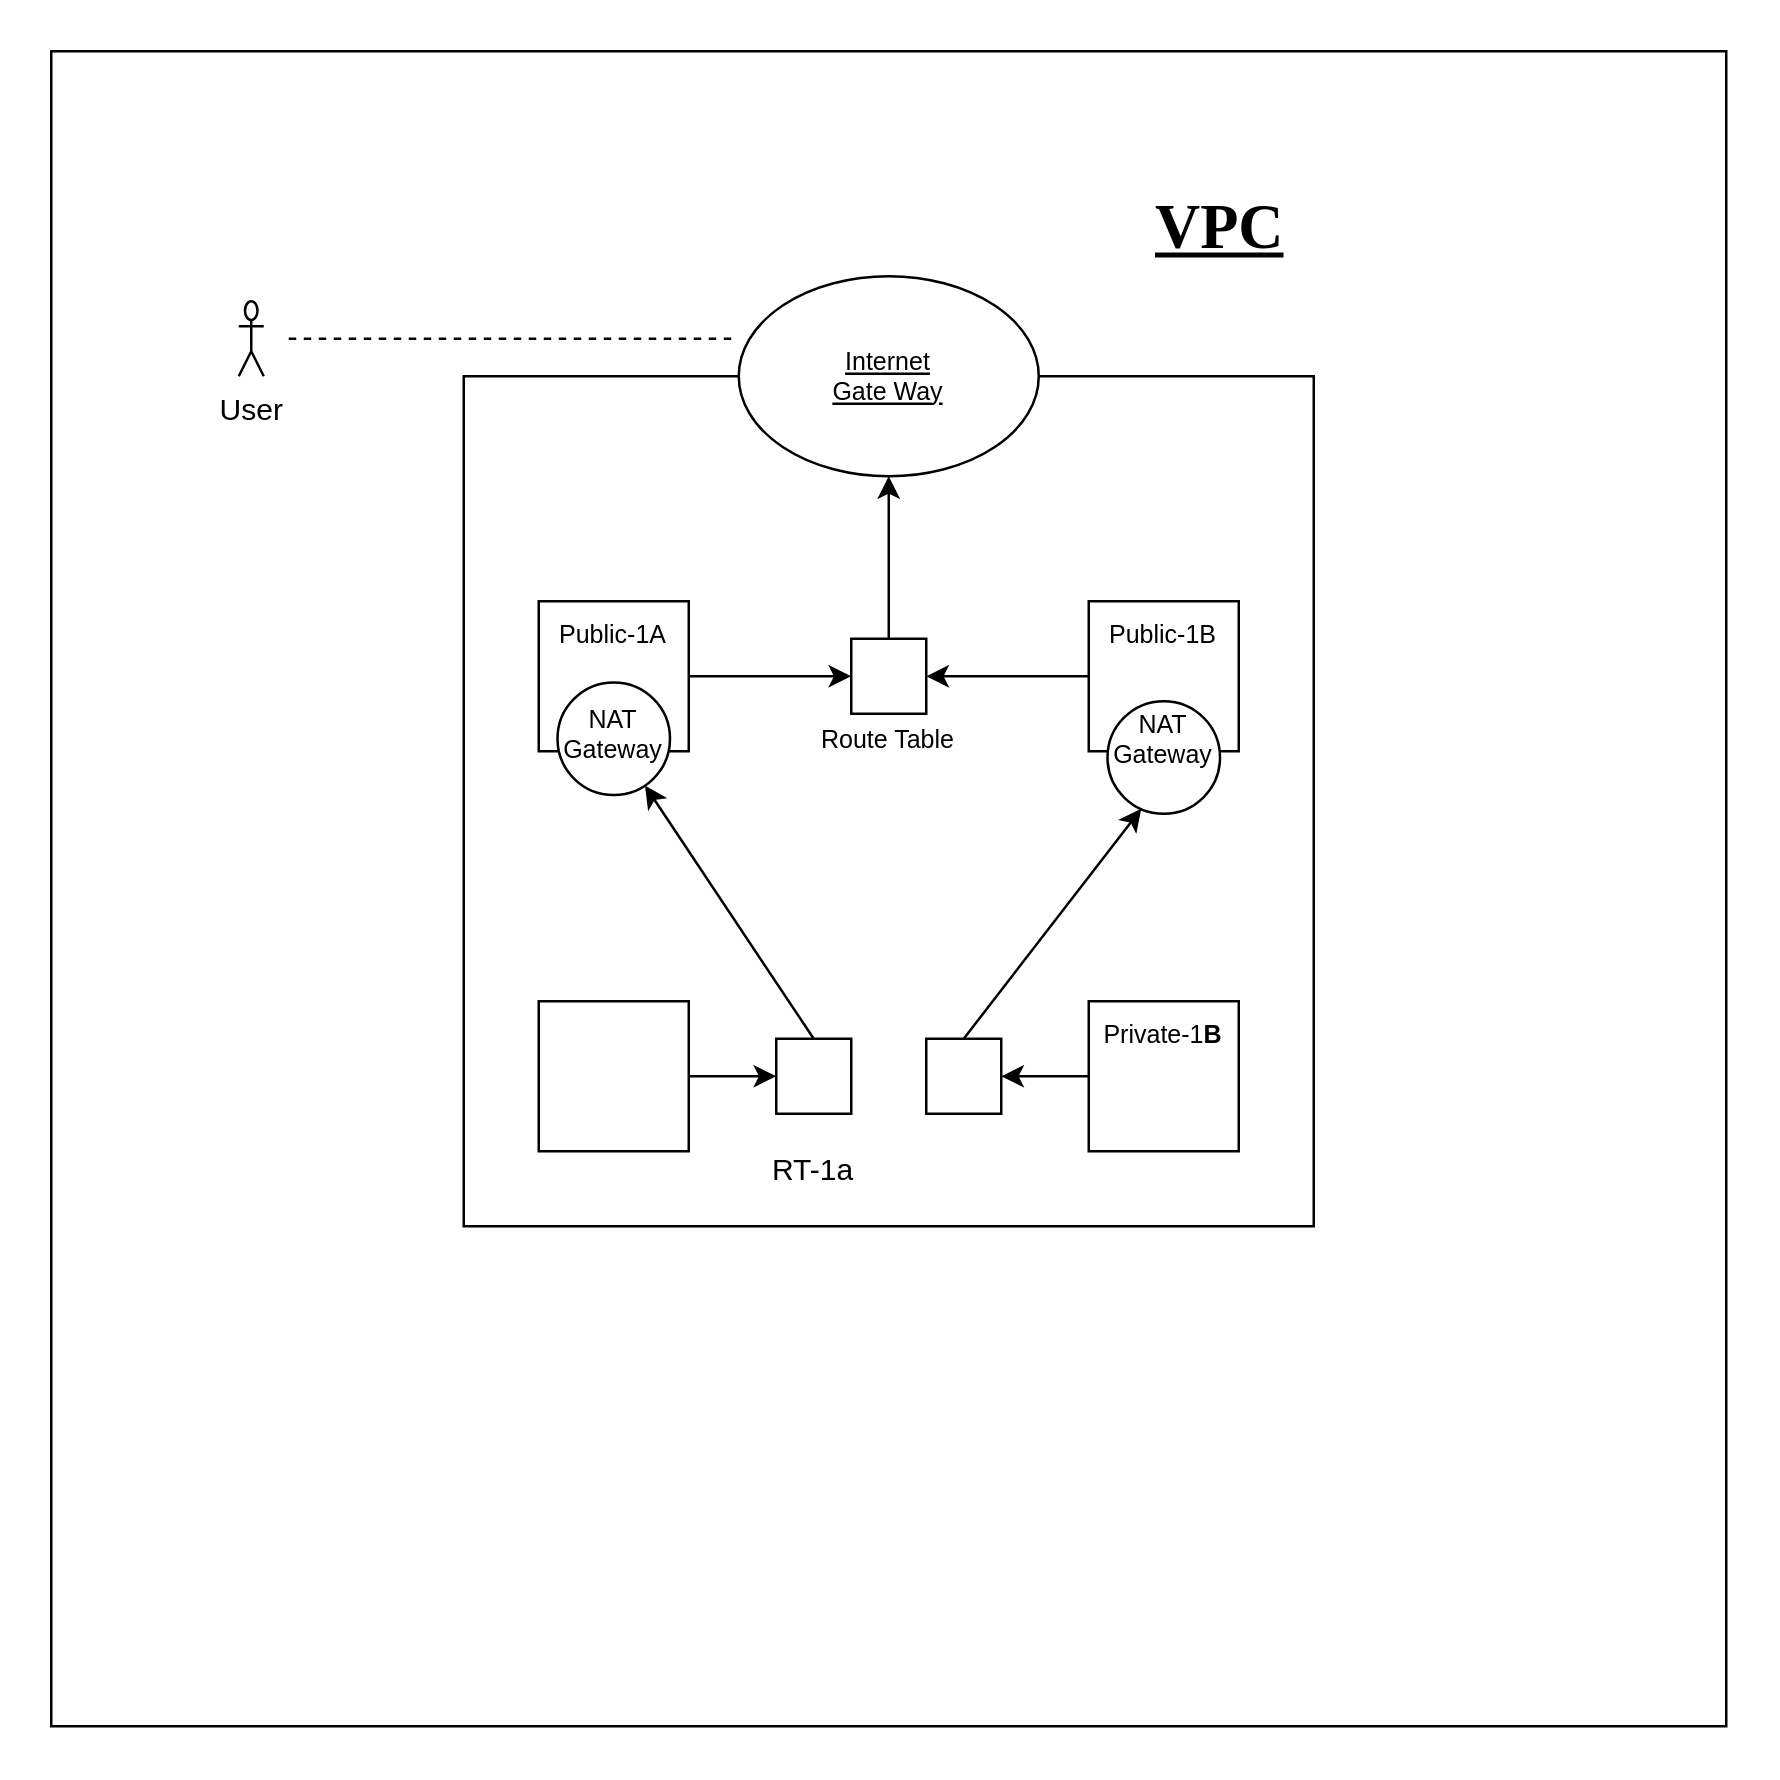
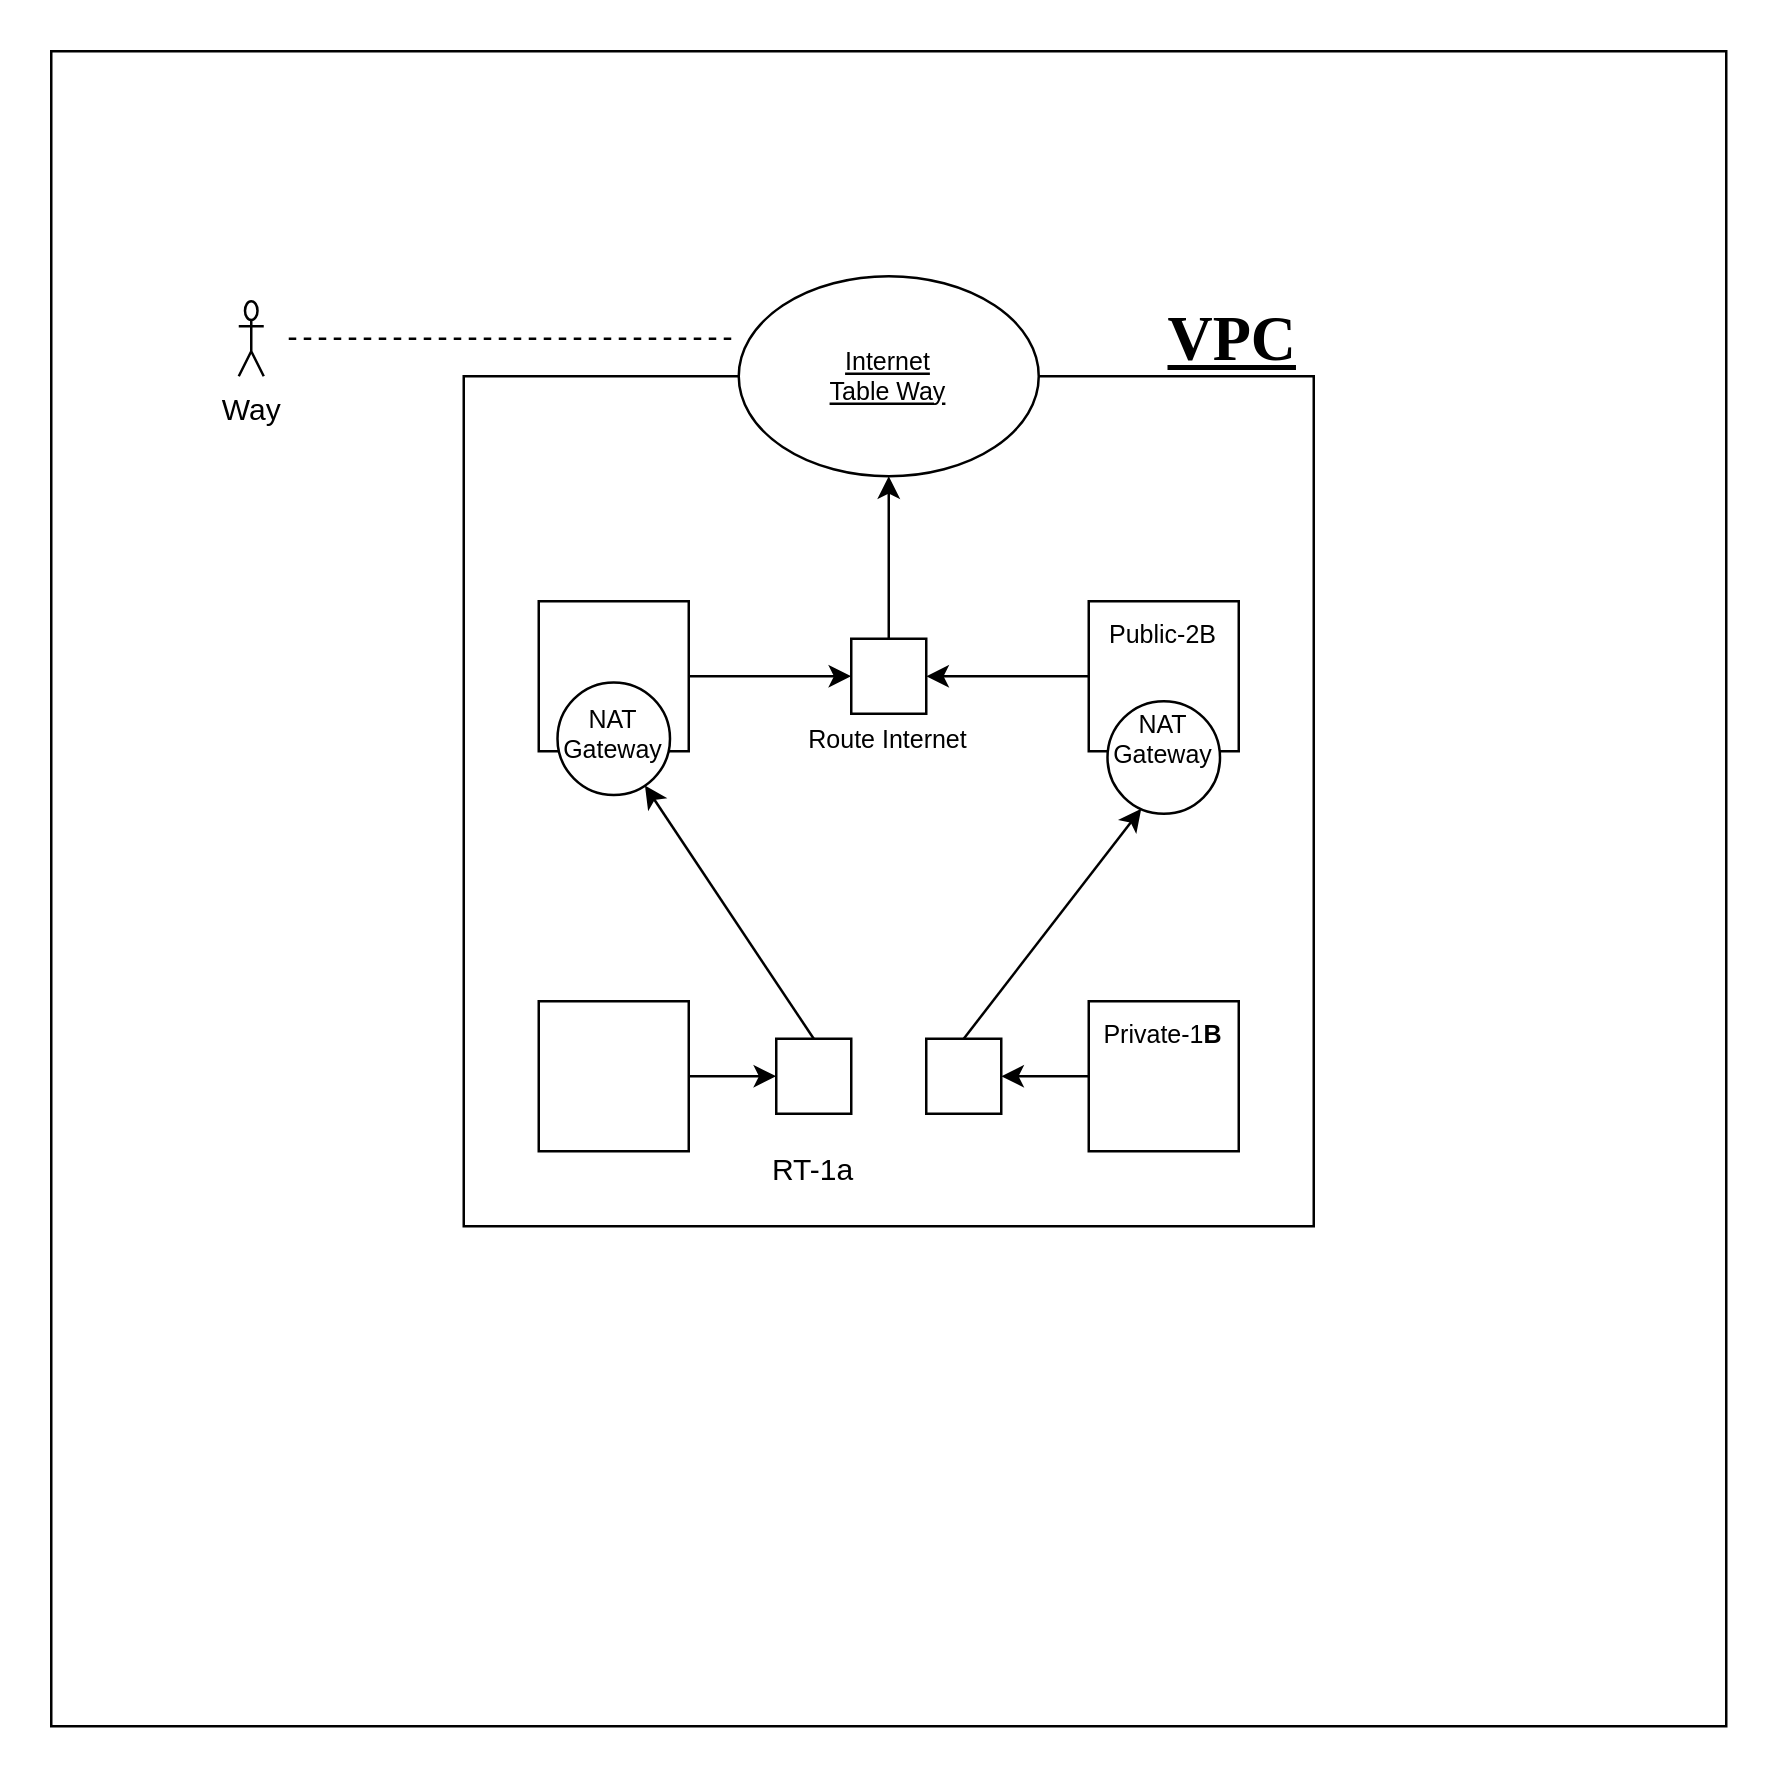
node "VPC": moved (1251, 226) -> (1264, 339)
node "Internet Gate Way": label "Internet Gate Way" -> "Internet Table Way"
node "User": label "User" -> "Way"
node "Public-1A": removed
node "Public-1B": label "Public-1B" -> "Public-2B"
node "Route Table": label "Route Table" -> "Route Internet"
